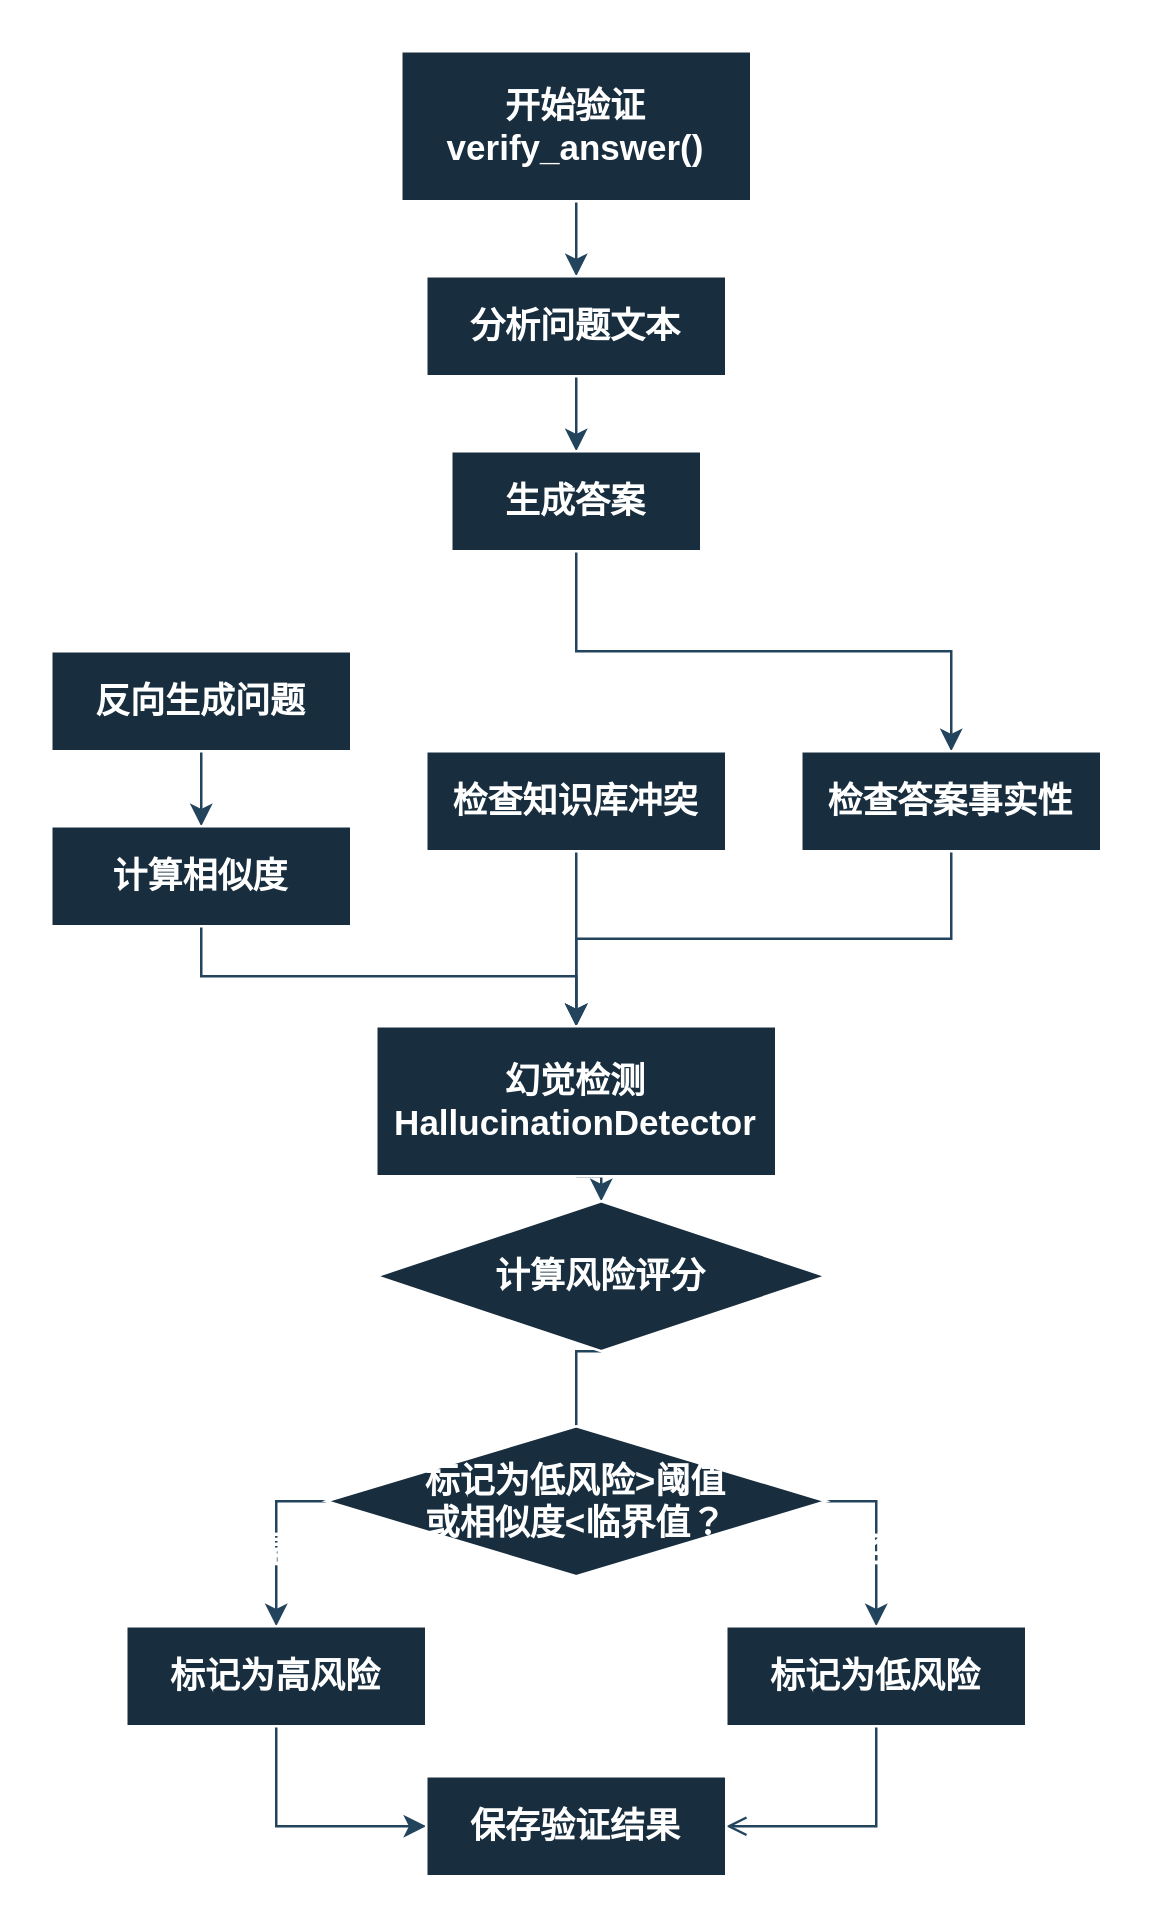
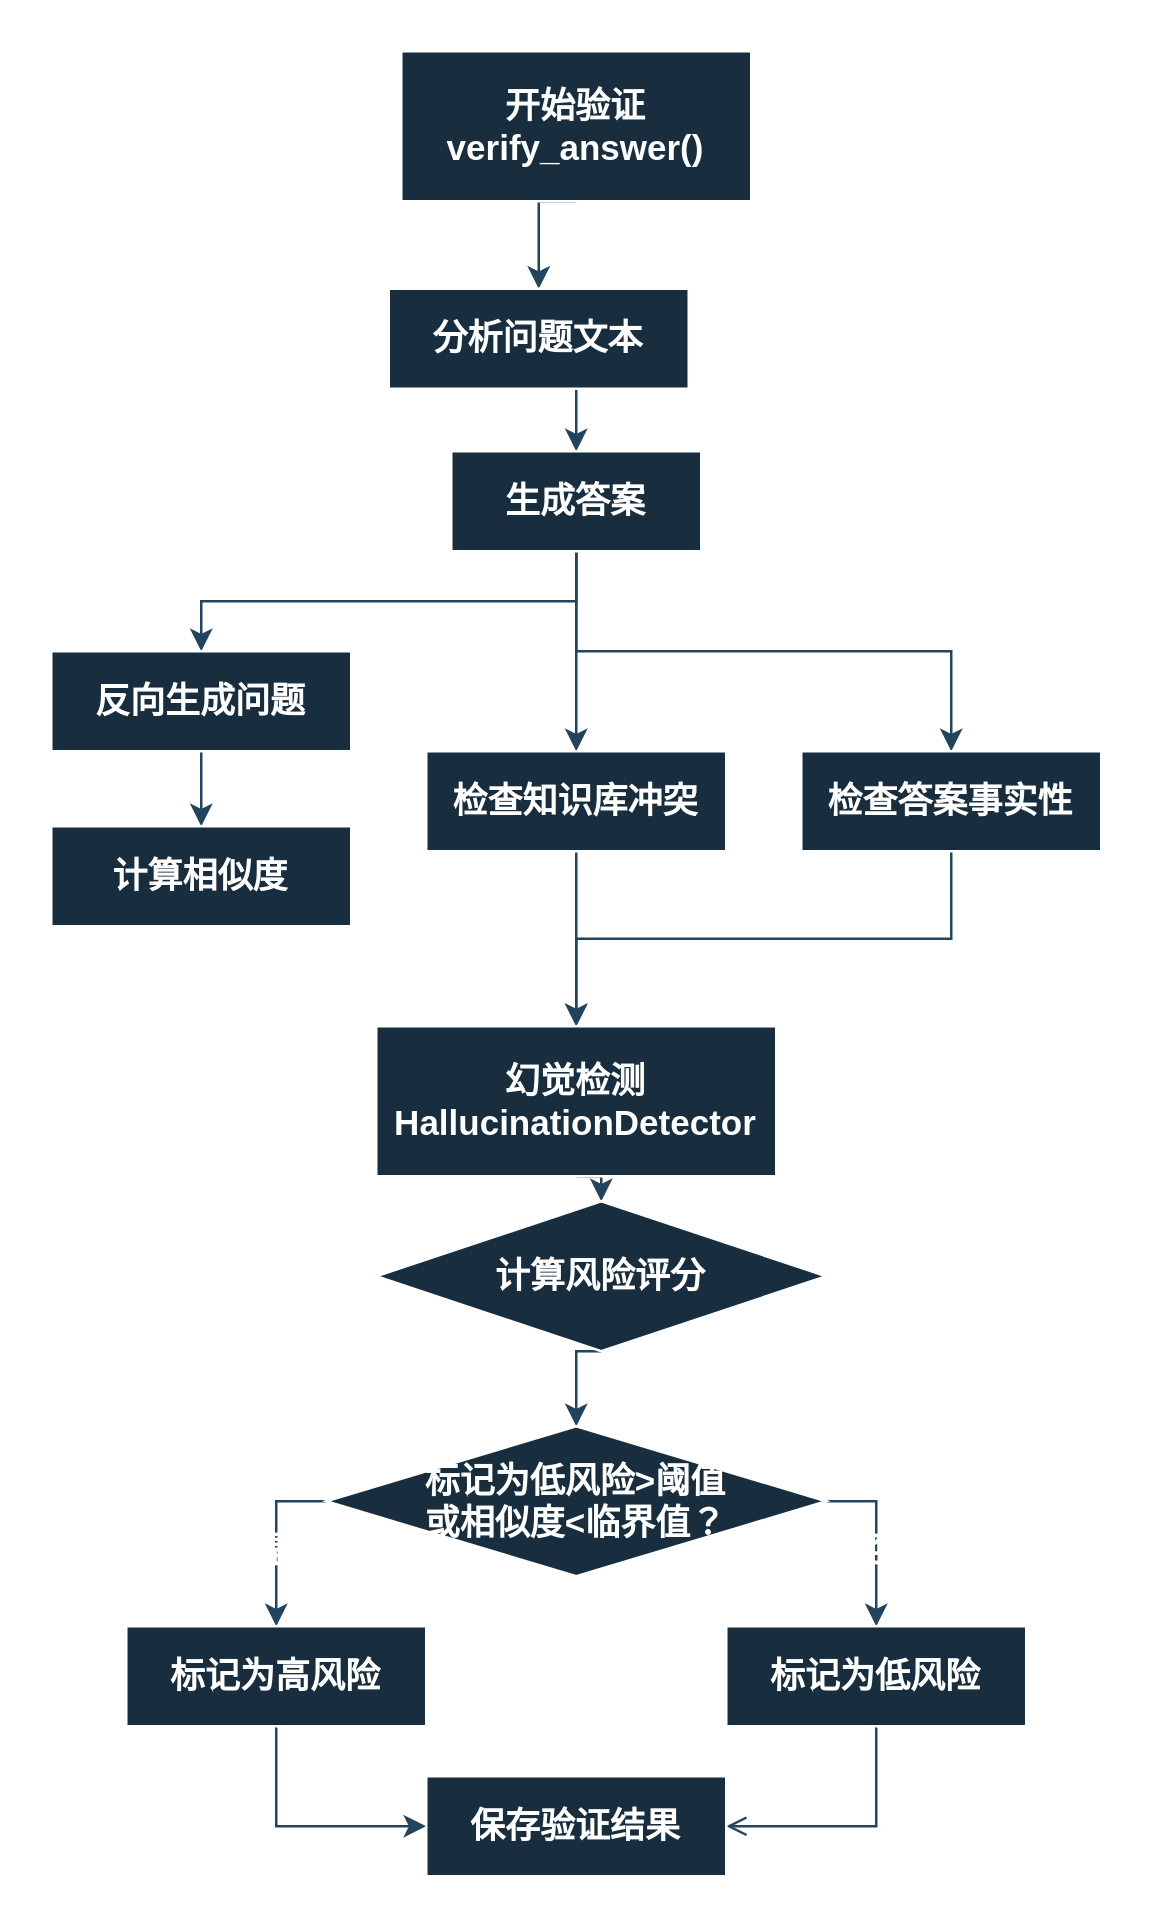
node "分析问题文本": moved (576, 326) -> (539, 339)
edge "生成答案" -> "反向生成问题": added
edge "生成答案" -> "检查知识库冲突": added
edge "计算相似度" -> "幻觉检测 HallucinationDetector": removed
edge "计算风险评分" -- "标记为低风险>阈值 或相似度<临界值？": arrowhead none -> classic
